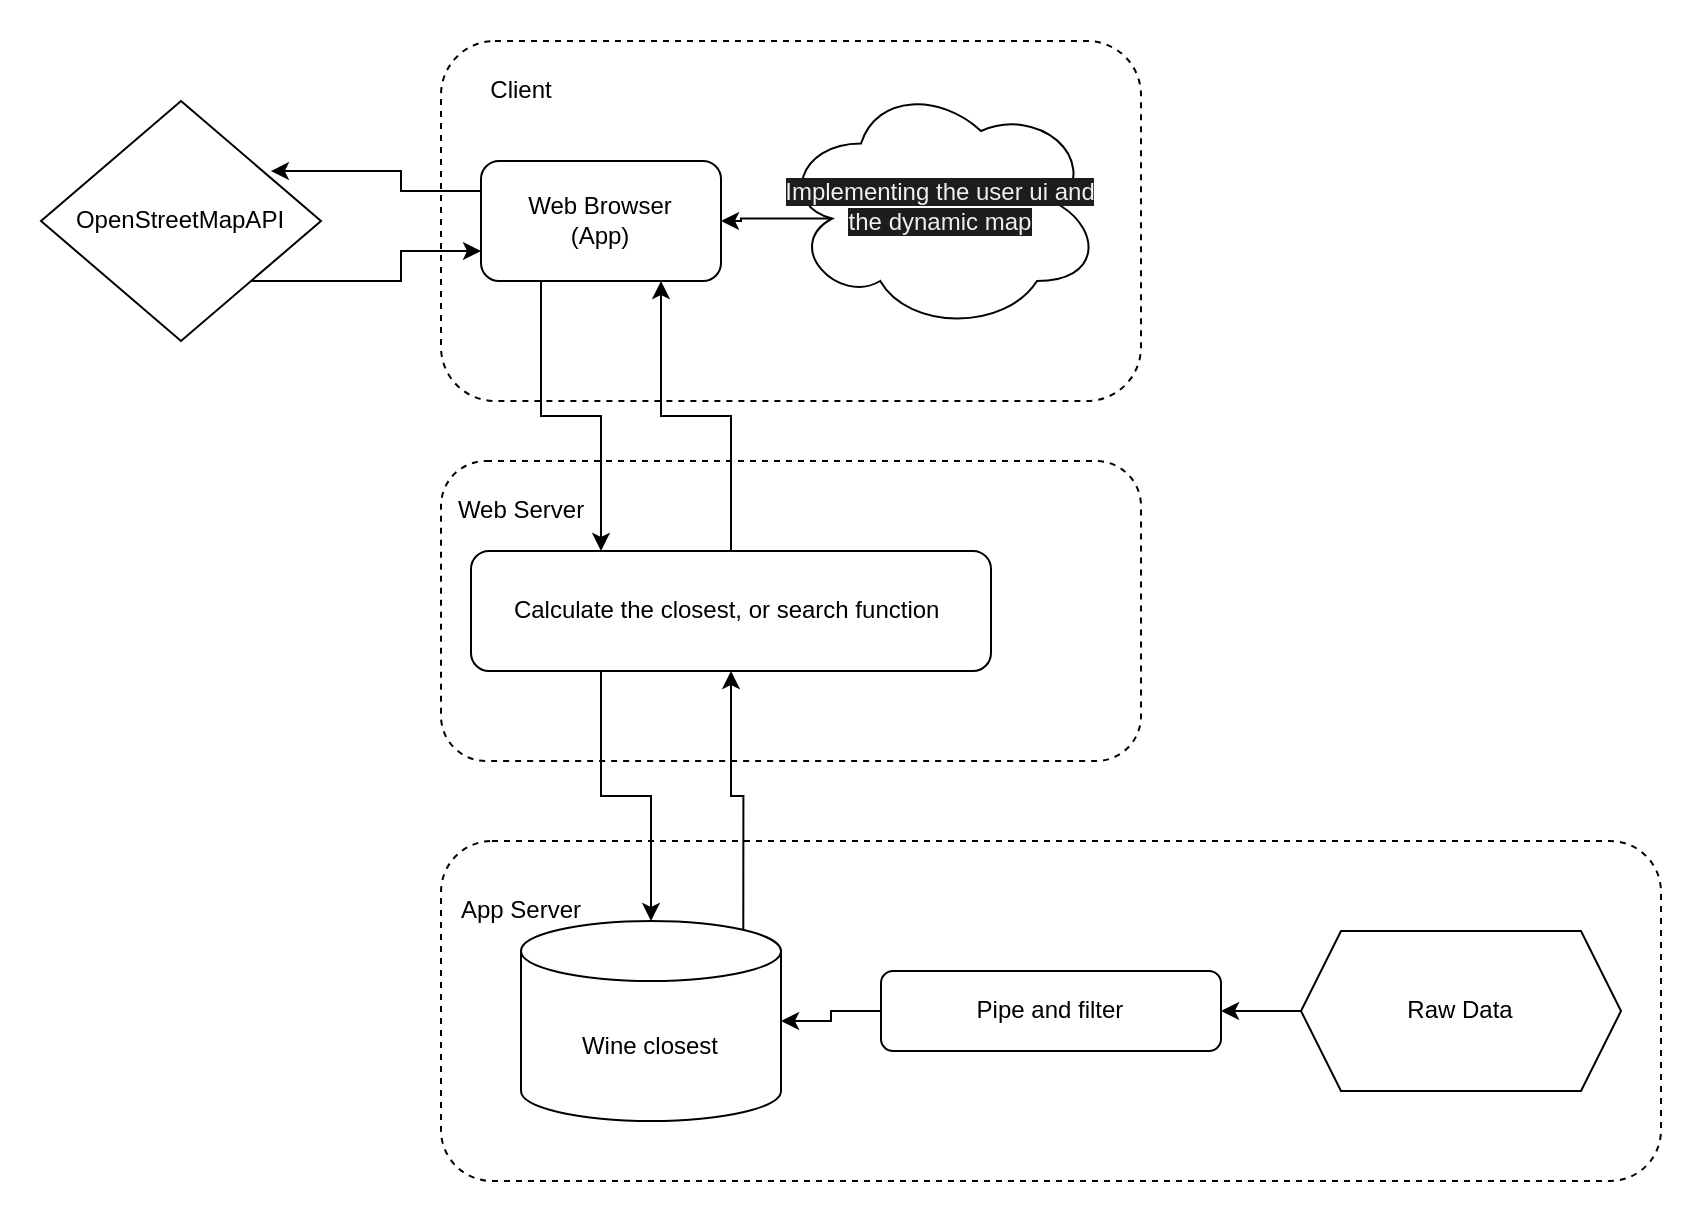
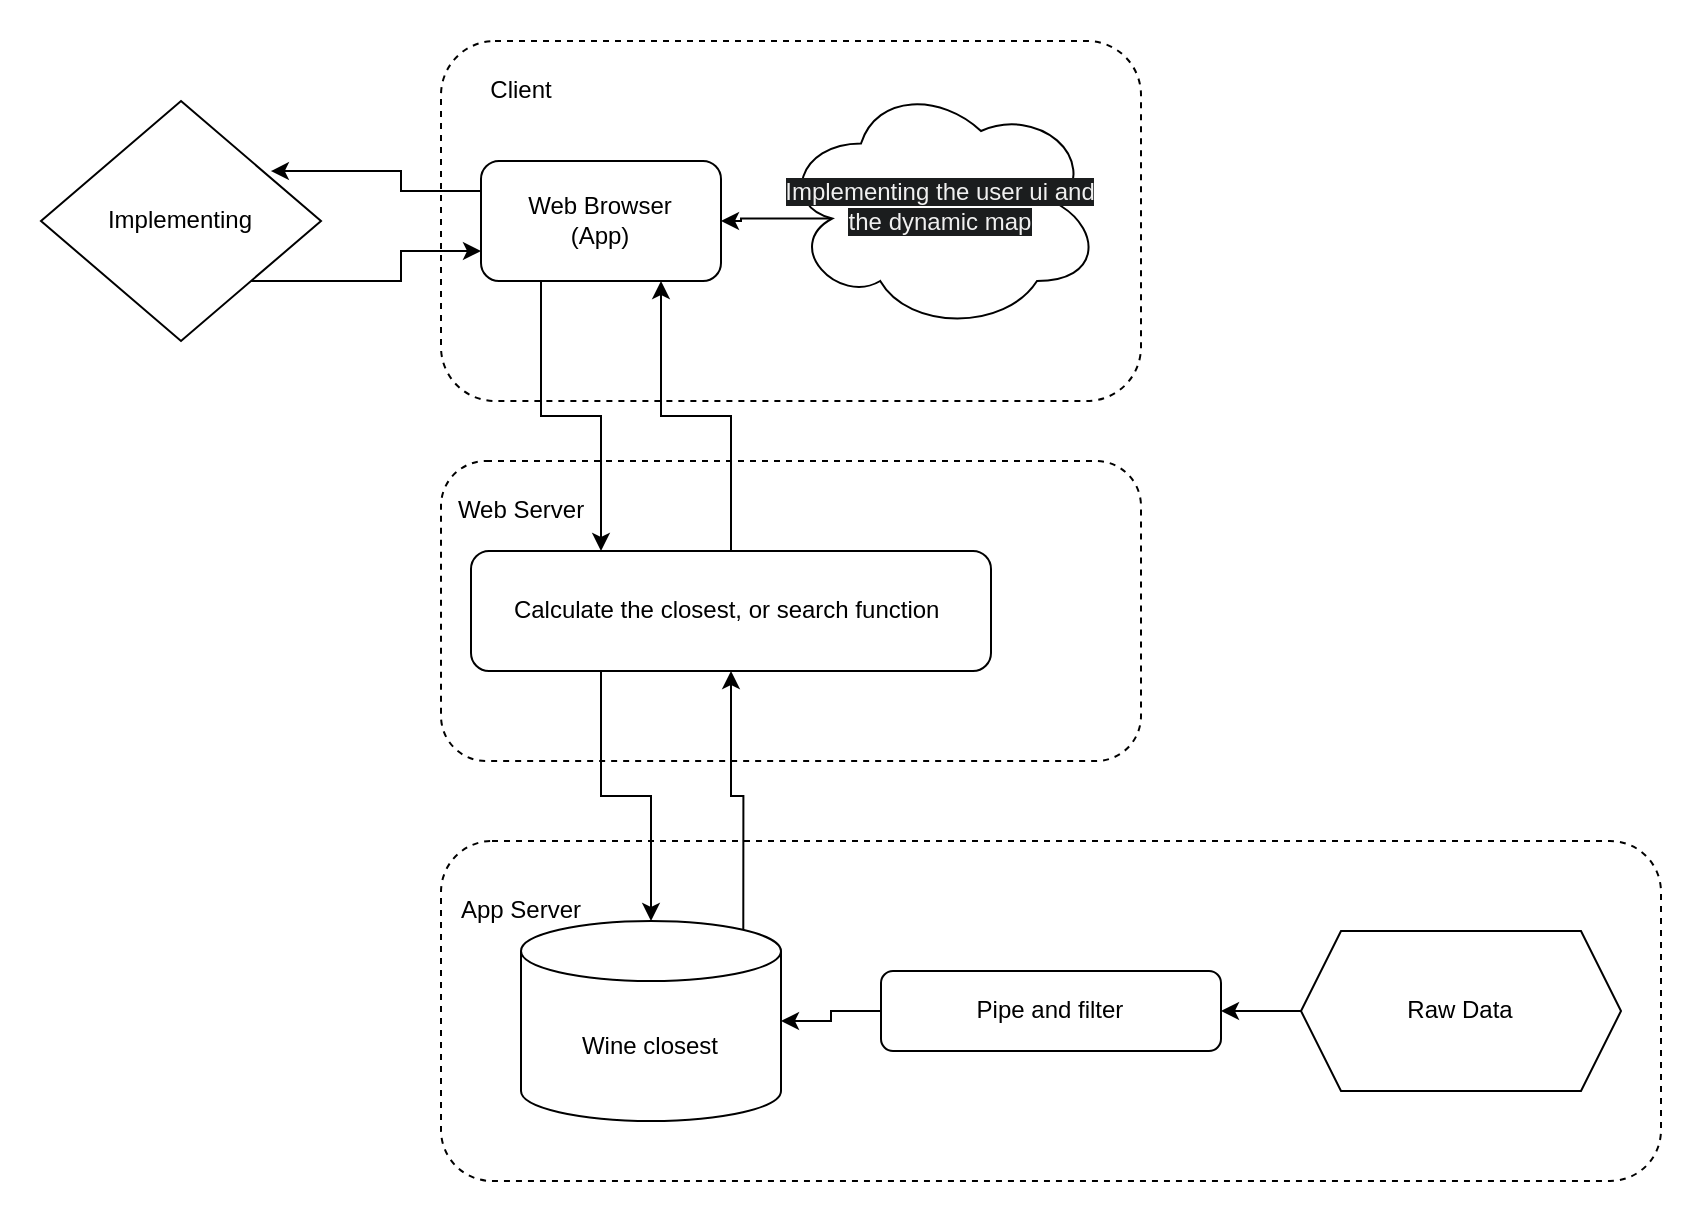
node "OpenStreetMapAPI": label "OpenStreetMapAPI" -> "Implementing"
